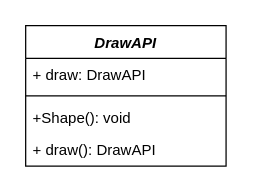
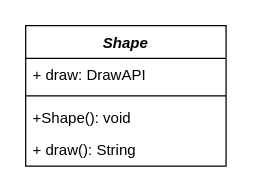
node "DrawAPI": label "DrawAPI" -> "Shape"
node "+ draw(): DrawAPI": label "+ draw(): DrawAPI" -> "+ draw(): String"
